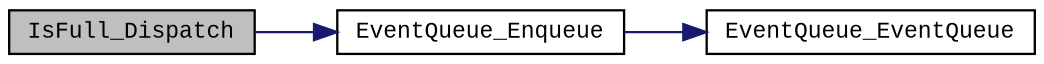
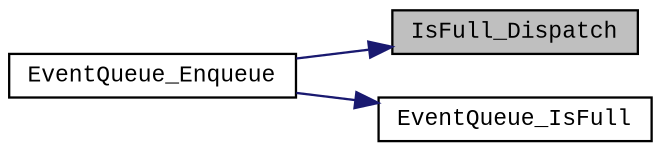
edge "IsFull_Dispatch" -> "EventQueue_Enqueue": reversed
node "EventQueue_EventQueue": label "EventQueue_EventQueue" -> "EventQueue_IsFull"
